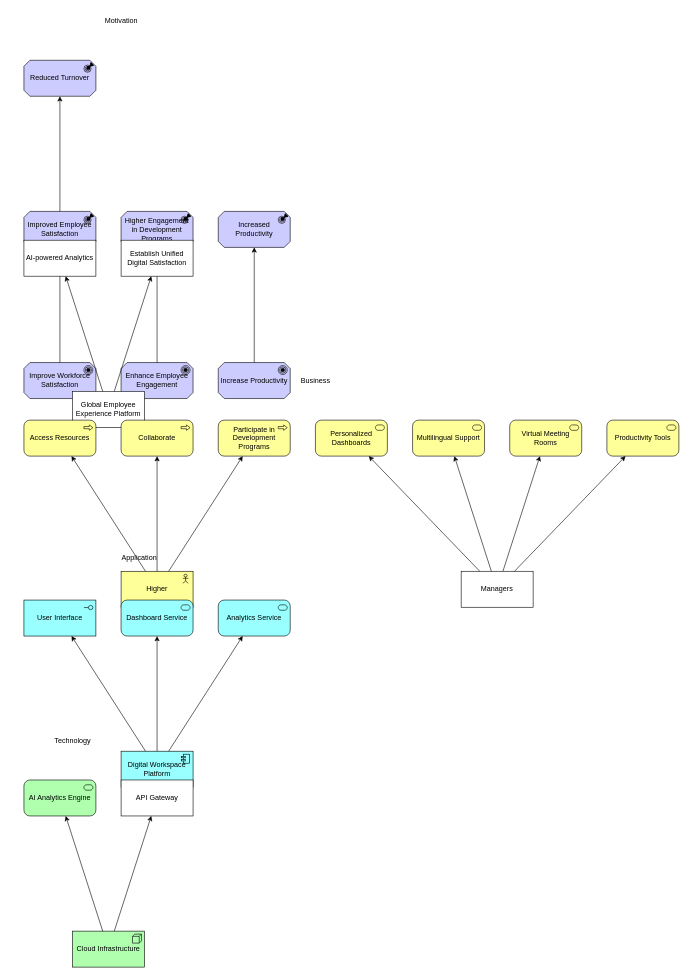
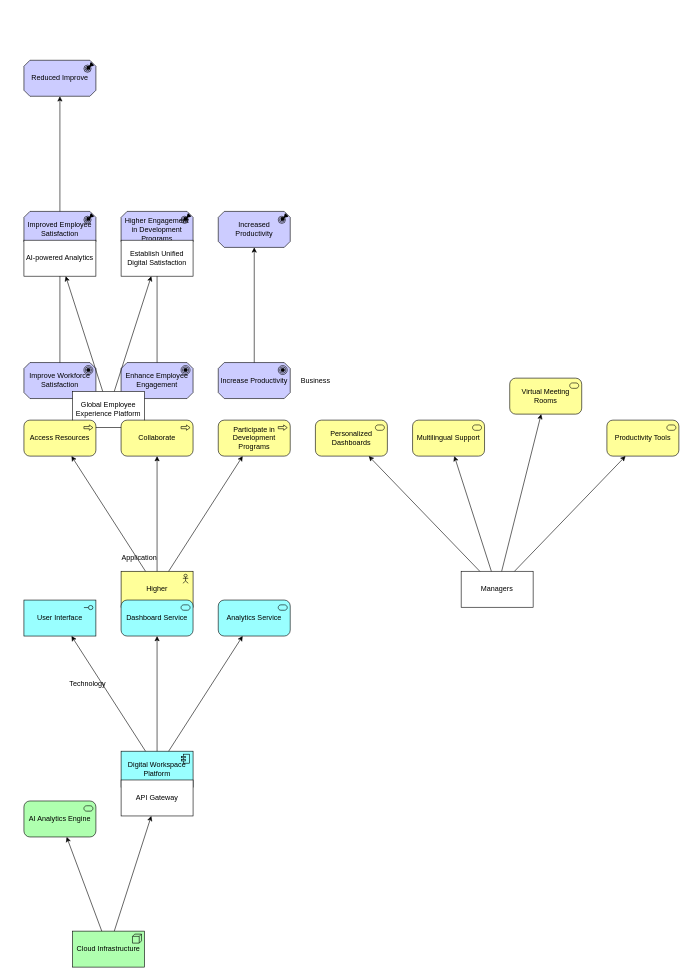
node "Motivation": removed
node "Reduced Turnover": label "Reduced Turnover" -> "Reduced Improve"
node "Virtual Meeting Rooms": moved (546, 438) -> (546, 396)
node "Technology": moved (72, 741) -> (87, 684)
node "AI Analytics Engine": moved (60, 798) -> (60, 819)
